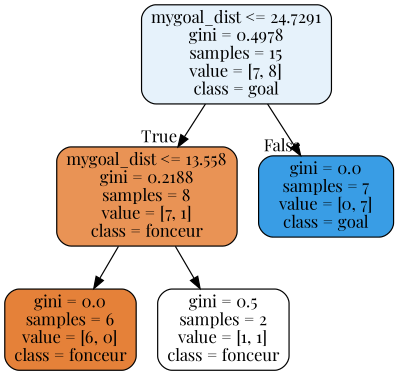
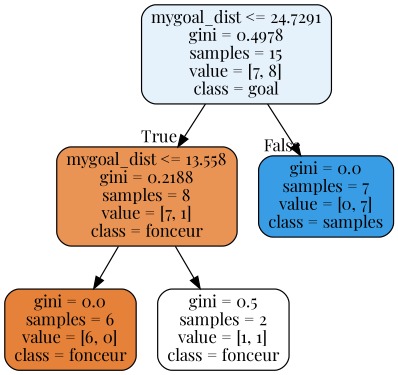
node "gini = 0.0 samples = 7 value = [0, 7] class = goal": label "gini = 0.0 samples = 7 value = [0, 7] class = goal" -> "gini = 0.0 samples = 7 value = [0, 7] class = samples"
